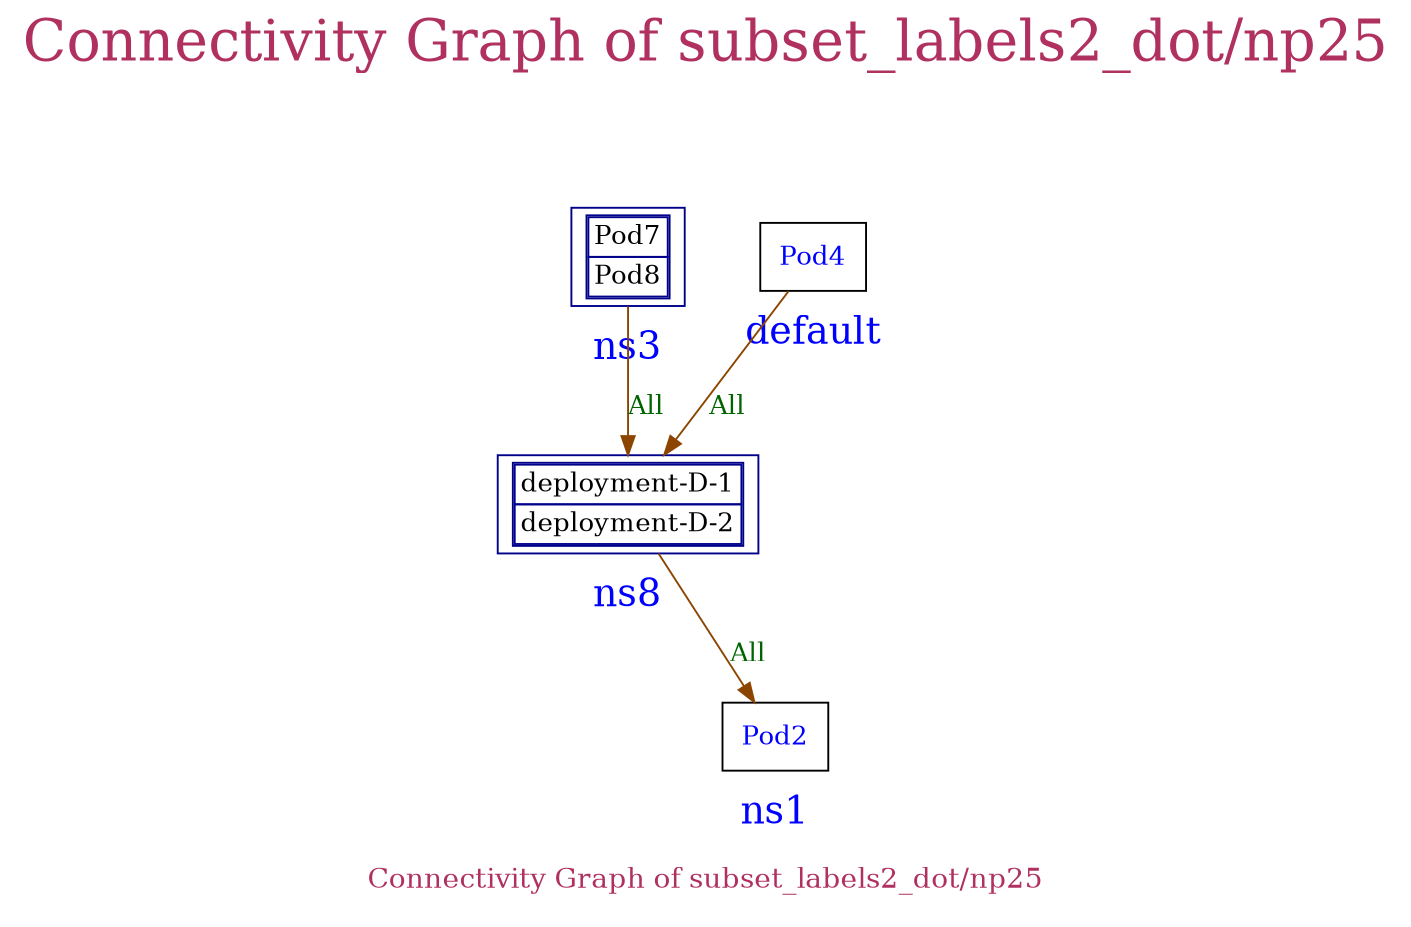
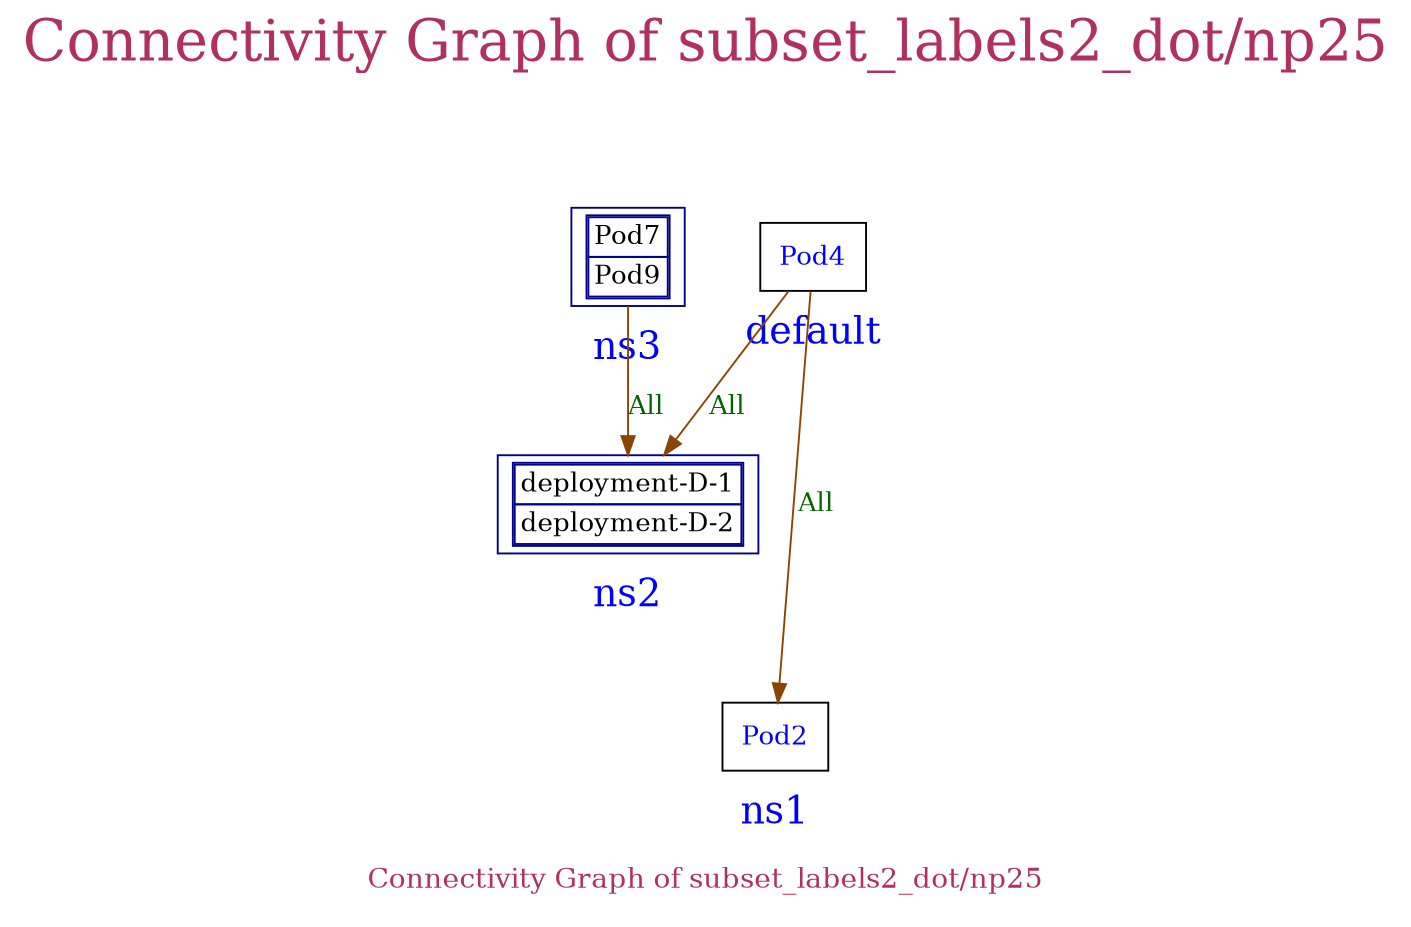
node "Pod7": text "Pod8" -> "Pod9"
cluster "ns8": label "ns8" -> "ns2"
edge "deployment-D-1" -- "Pod2": now "Pod4" -- "Pod2"
